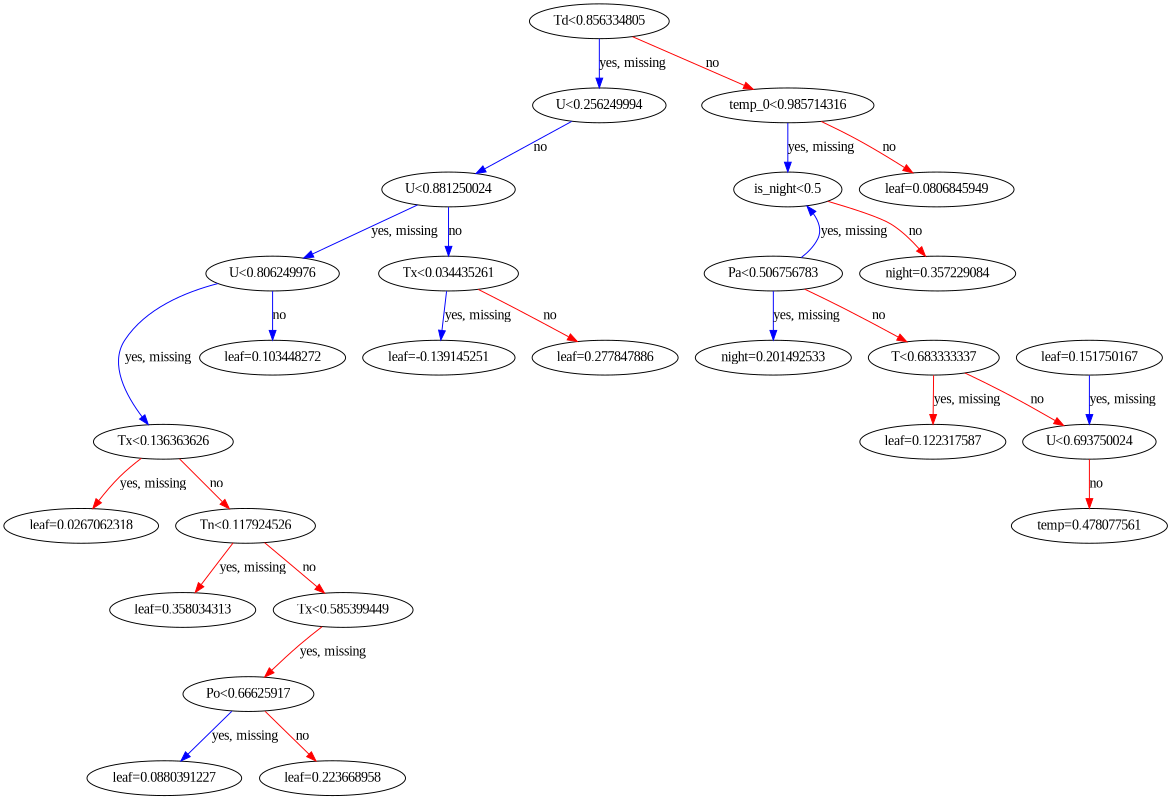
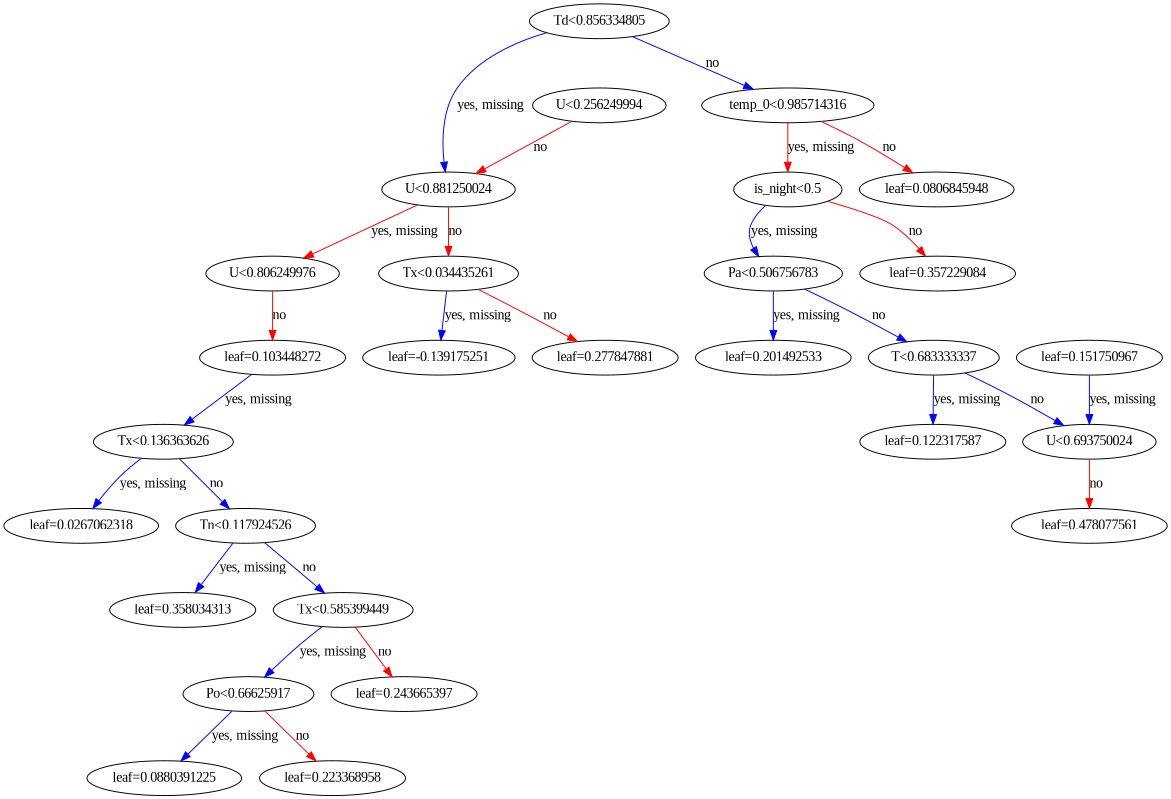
edge "Td<0.856334805" -> "U<0.256249994": now "Td<0.856334805" -> "U<0.881250024"
edge "Td<0.856334805" -> "temp_0<0.985714316": color #ff0000 -> #0000ff
edge "temp_0<0.985714316" -> "is_night<0.5": color #0000ff -> #ff0000
edge "U<0.256249994" -> "U<0.881250024": color #0000ff -> #ff0000
node "leaf=0.0806845949": label "leaf=0.0806845949" -> "leaf=0.0806845948"
edge "U<0.881250024" -> "Tx<0.034435261": color #0000ff -> #ff0000
edge "U<0.881250024" -> "U<0.806249976": color #0000ff -> #ff0000
edge "Pa<0.506756783" -> "is_night<0.5": reversed
node "night=0.357229084": label "night=0.357229084" -> "leaf=0.357229084"
edge "U<0.806249976" -> "leaf=0.103448272": color #0000ff -> #ff0000
edge "Pa<0.506756783" -> "T<0.683333337": color #ff0000 -> #0000ff
edge "U<0.806249976" -> "Tx<0.136363626": now "leaf=0.103448272" -> "Tx<0.136363626"
node "leaf=-0.139145251": label "leaf=-0.139145251" -> "leaf=-0.139175251"
node "leaf=0.277847886": label "leaf=0.277847886" -> "leaf=0.277847881"
node "night=0.201492533": label "night=0.201492533" -> "leaf=0.201492533"
node "leaf=0.151750167": label "leaf=0.151750167" -> "leaf=0.151750967"
edge "T<0.683333337" -> "leaf=0.122317587": color #ff0000 -> #0000ff
edge "T<0.683333337" -> "U<0.693750024": color #ff0000 -> #0000ff
edge "Tx<0.136363626" -> "leaf=0.0267062318": color #ff0000 -> #0000ff
edge "Tx<0.136363626" -> "Tn<0.117924526": color #ff0000 -> #0000ff
node "temp=0.478077561": label "temp=0.478077561" -> "leaf=0.478077561"
edge "Tn<0.117924526" -> "leaf=0.358034313": color #ff0000 -> #0000ff
edge "Tn<0.117924526" -> "Tx<0.585399449": color #ff0000 -> #0000ff
edge "Tx<0.585399449" -> "Po<0.66625917": color #ff0000 -> #0000ff
node "leaf=0.243665397": added
node "leaf=0.0880391227": label "leaf=0.0880391227" -> "leaf=0.0880391225"
node "leaf=0.223668958": label "leaf=0.223668958" -> "leaf=0.223368958"
